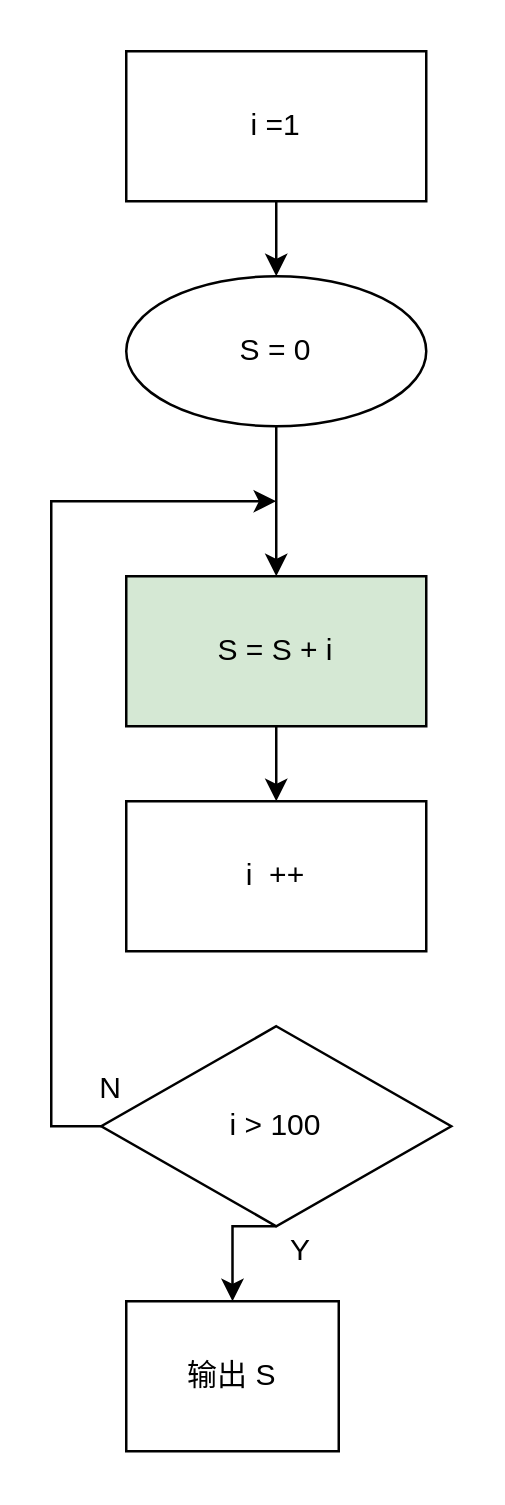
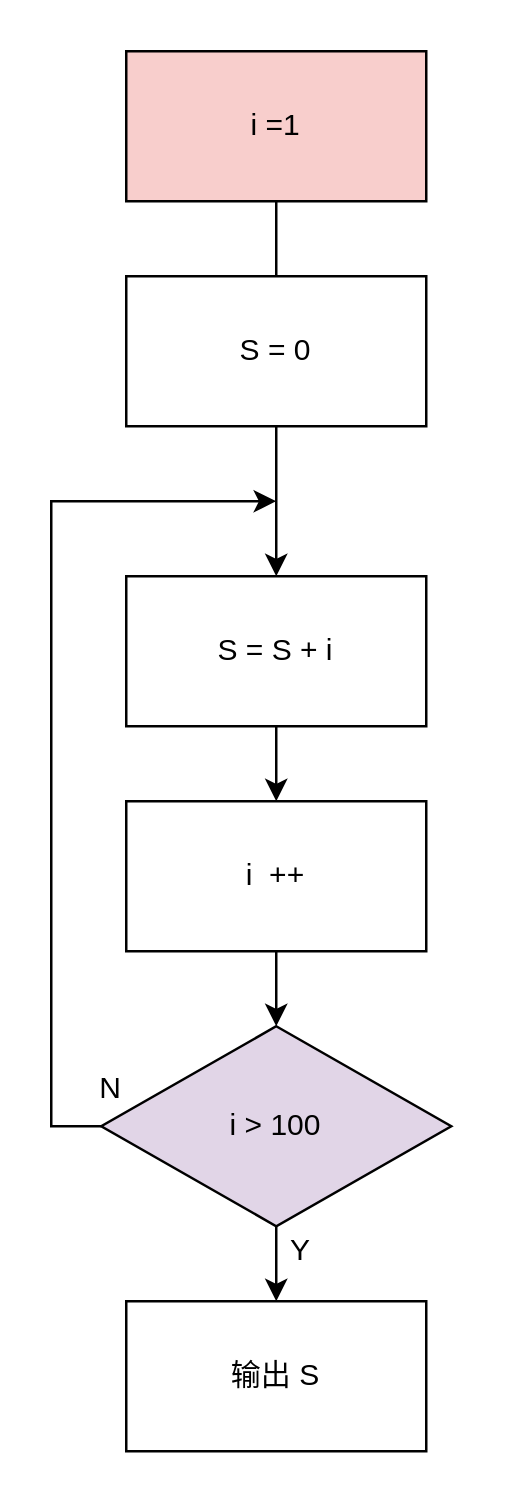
node "i =1": fillcolor #ffffff -> #f8cecc
edge "i =1" -> "S = 0": arrowhead classic -> none
node "S = 0": shape ellipse -> rectangle
node "S = S + i": fillcolor #d5e8d4 -> #ffffff
edge "i ++" -> "i > 100": added
node "i > 100": fillcolor #ffffff -> #e1d5e7
node "输出 S": size 213x150 -> 300x150
